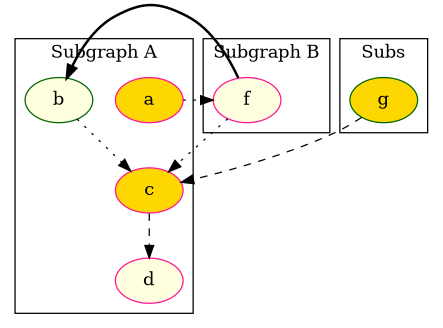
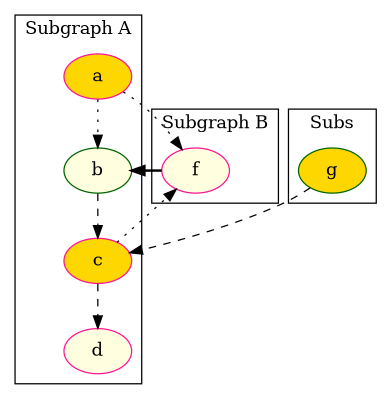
edge "a" -> "b": added
edge "b" -> "c": style dotted -> dashed
edge "f" -> "c": reversed
